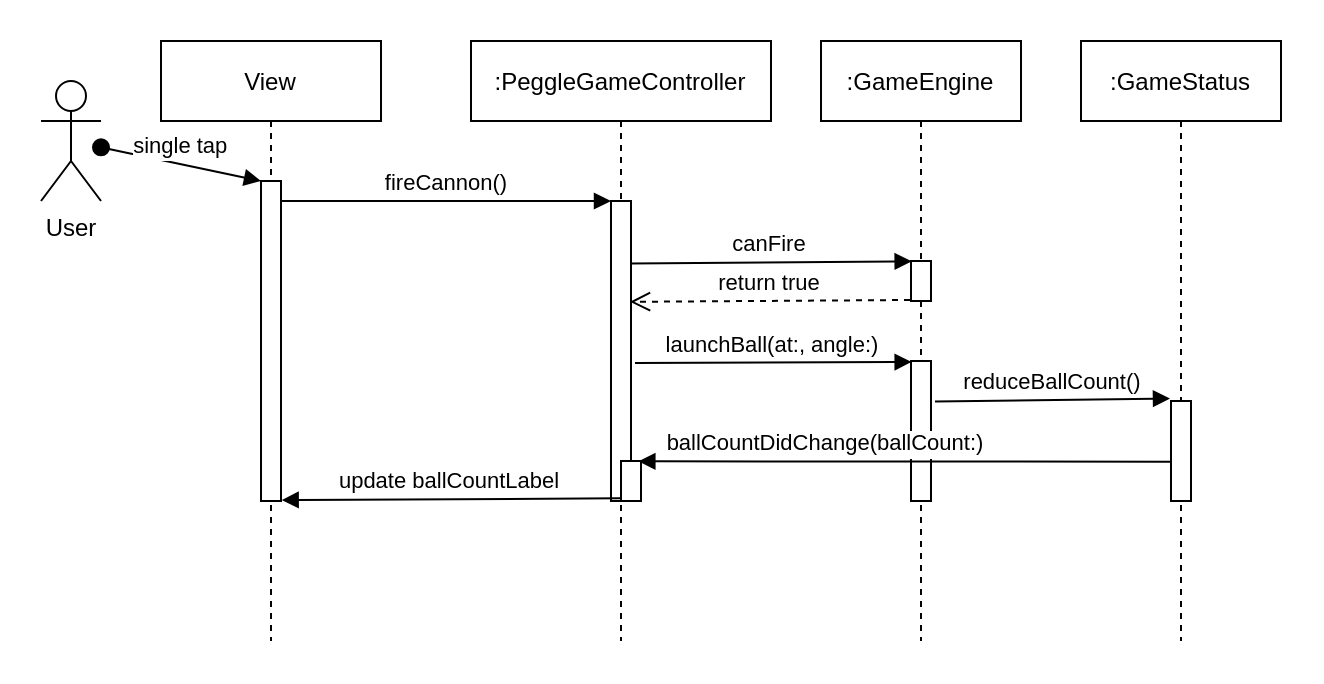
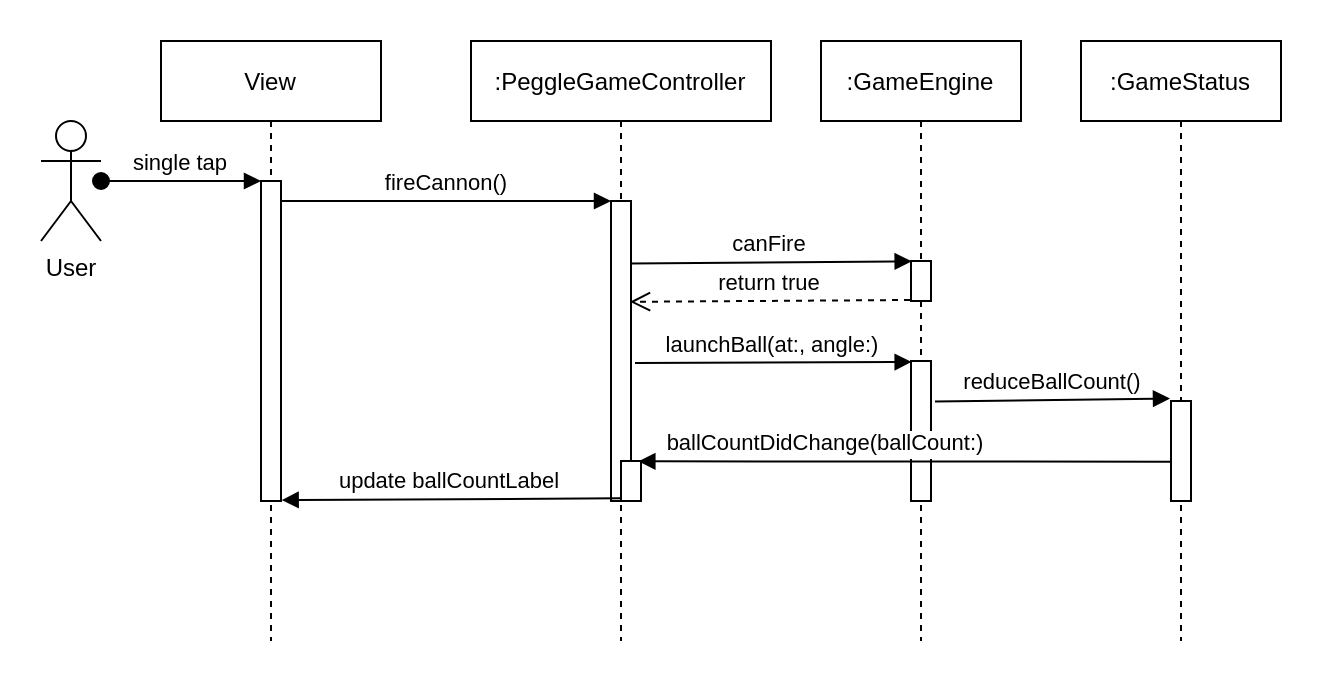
node "User": moved (71, 141) -> (71, 181)
